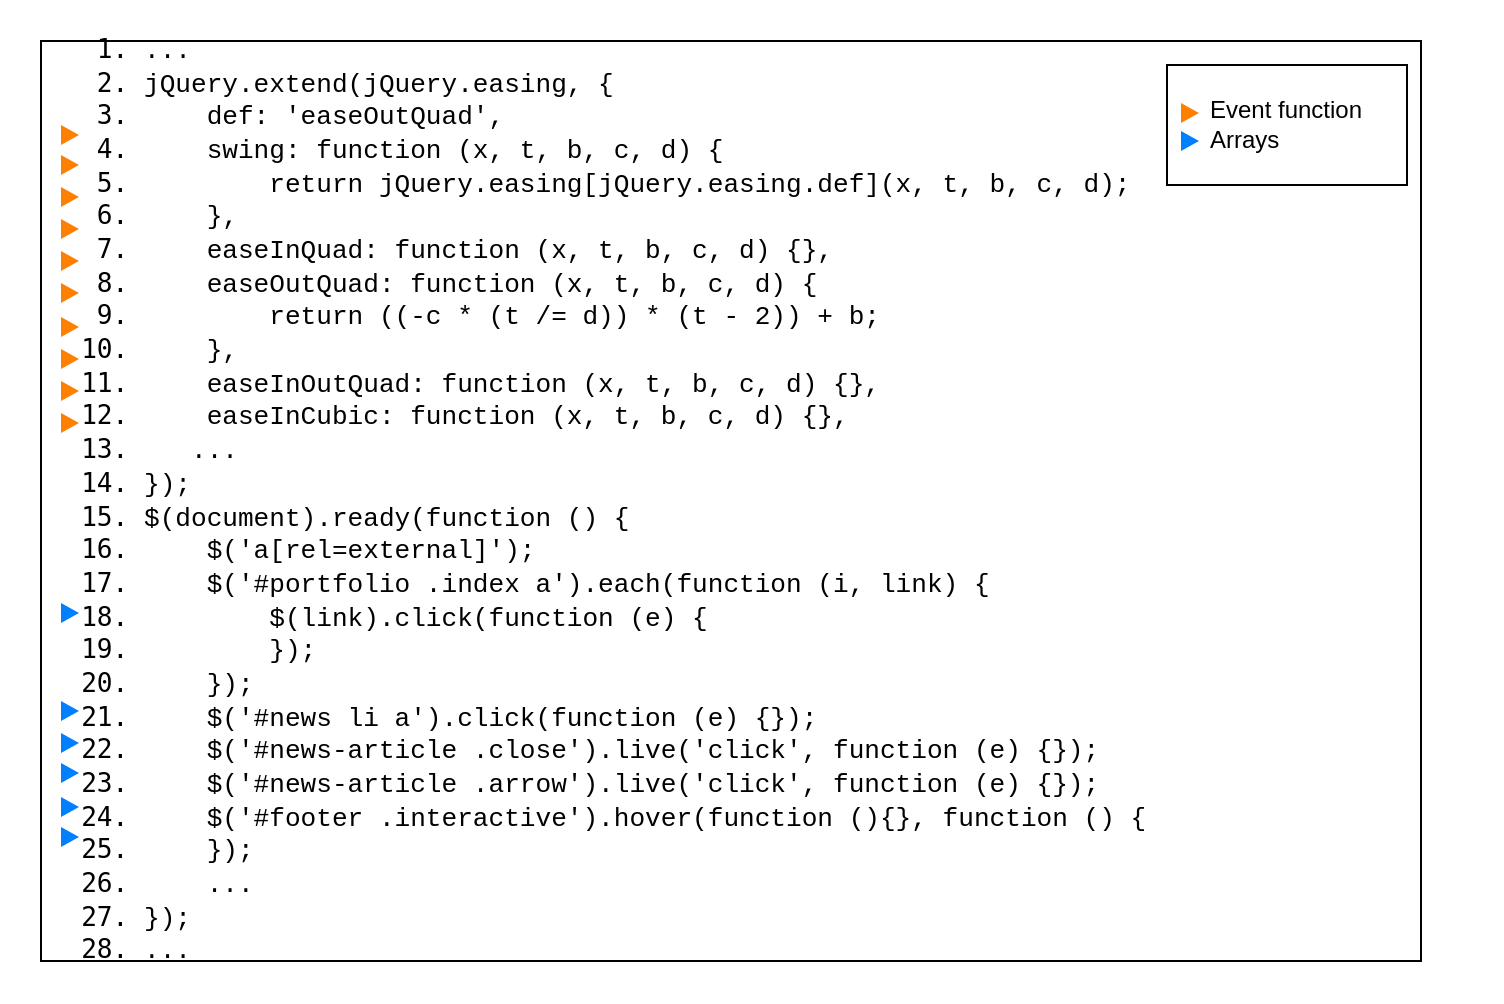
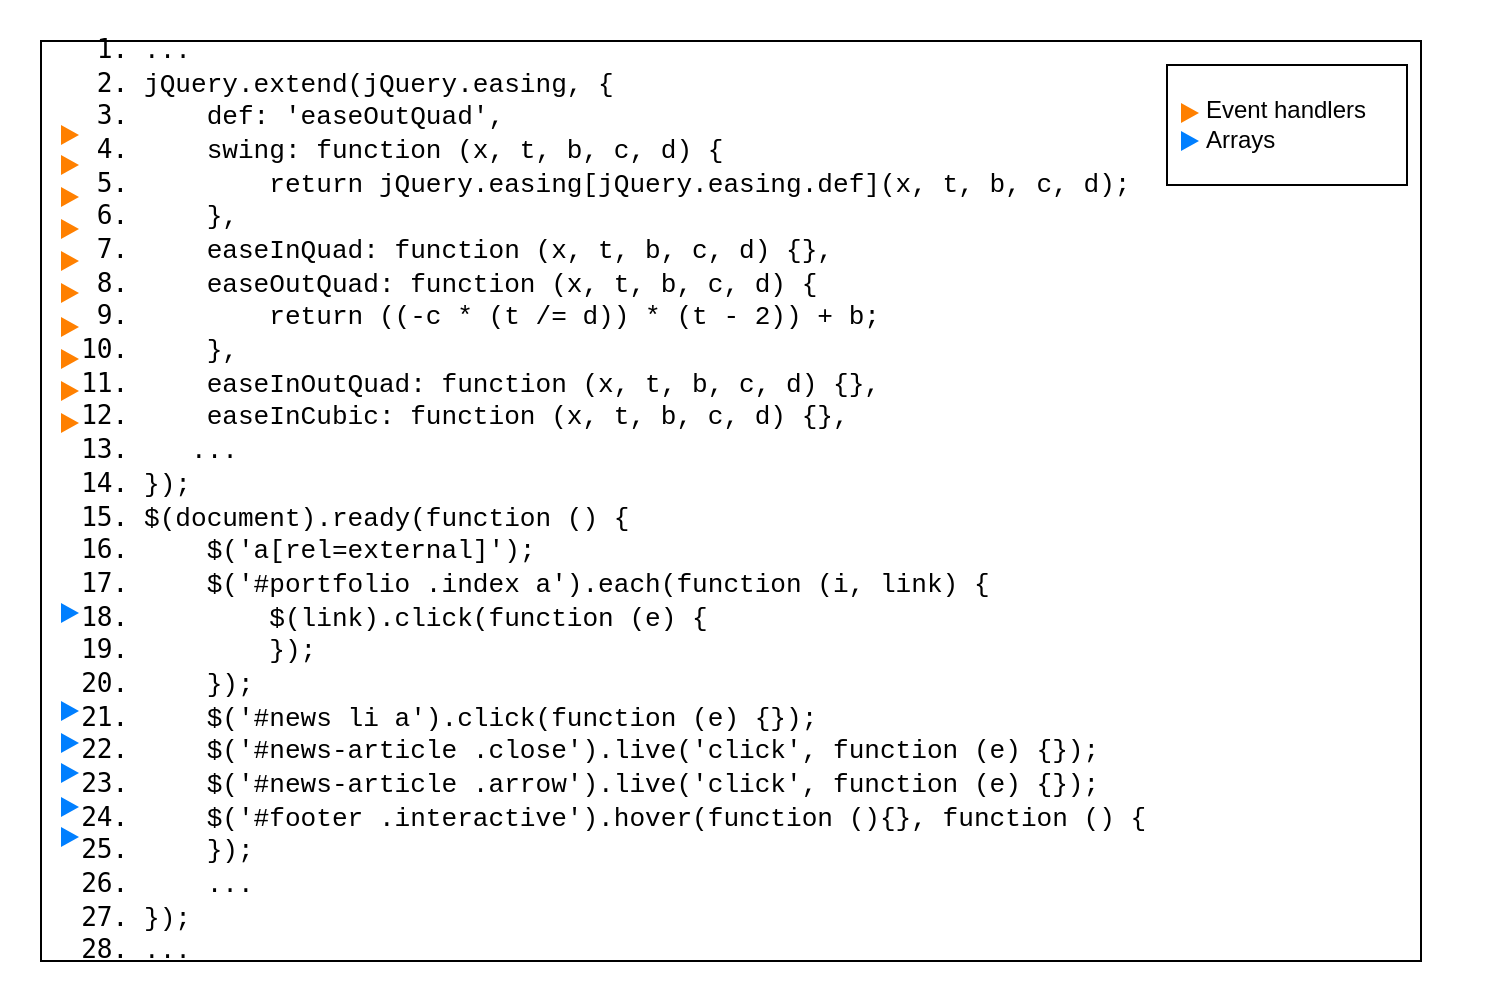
node "Event function Arrays": label "Event function Arrays" -> "Event handlers Arrays"
